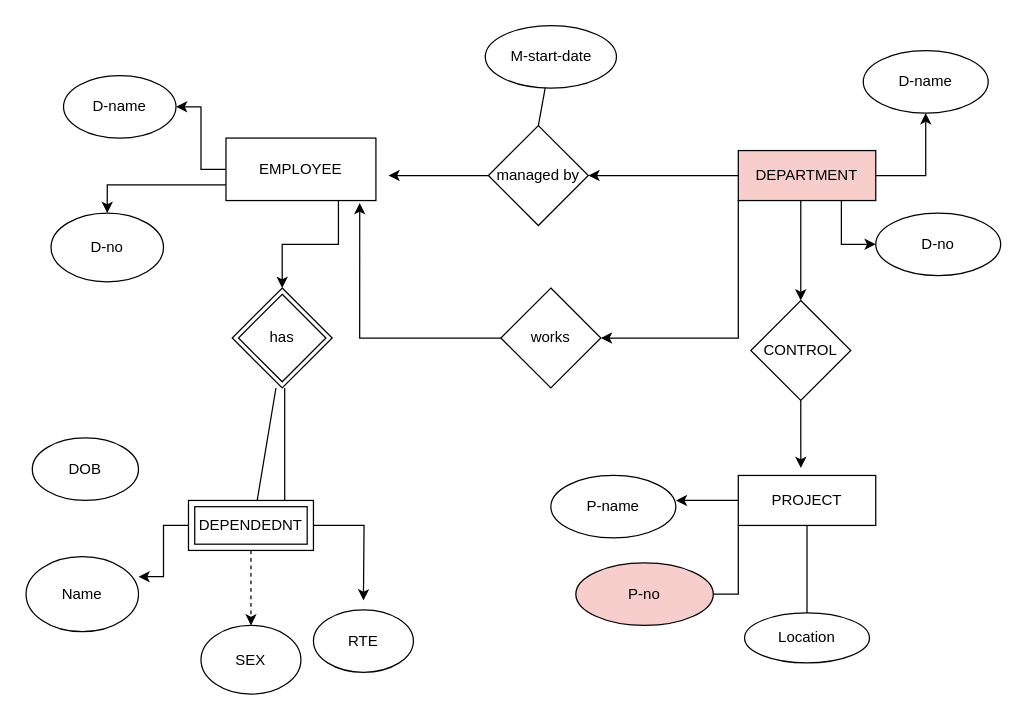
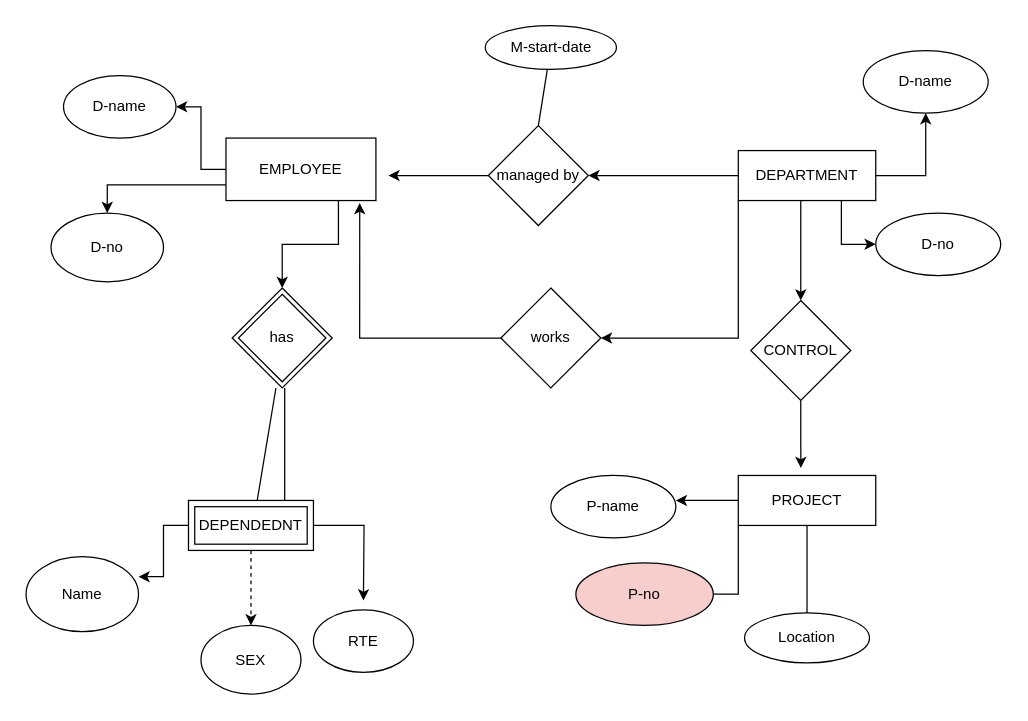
node "M-start-date": size 131x63 -> 131x44
node "DEPARTMENT": fillcolor #f8cecc -> #ffffff
node "DOB": removed
